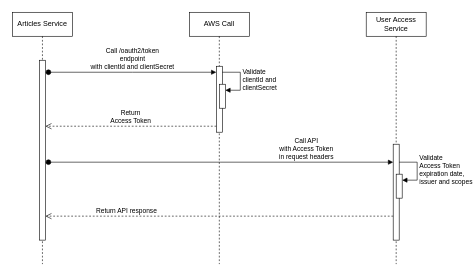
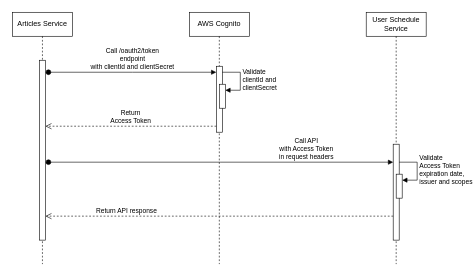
node "AWS Call": label "AWS Call" -> "AWS Cognito"
node "User Access Service": label "User Access Service" -> "User Schedule Service"
